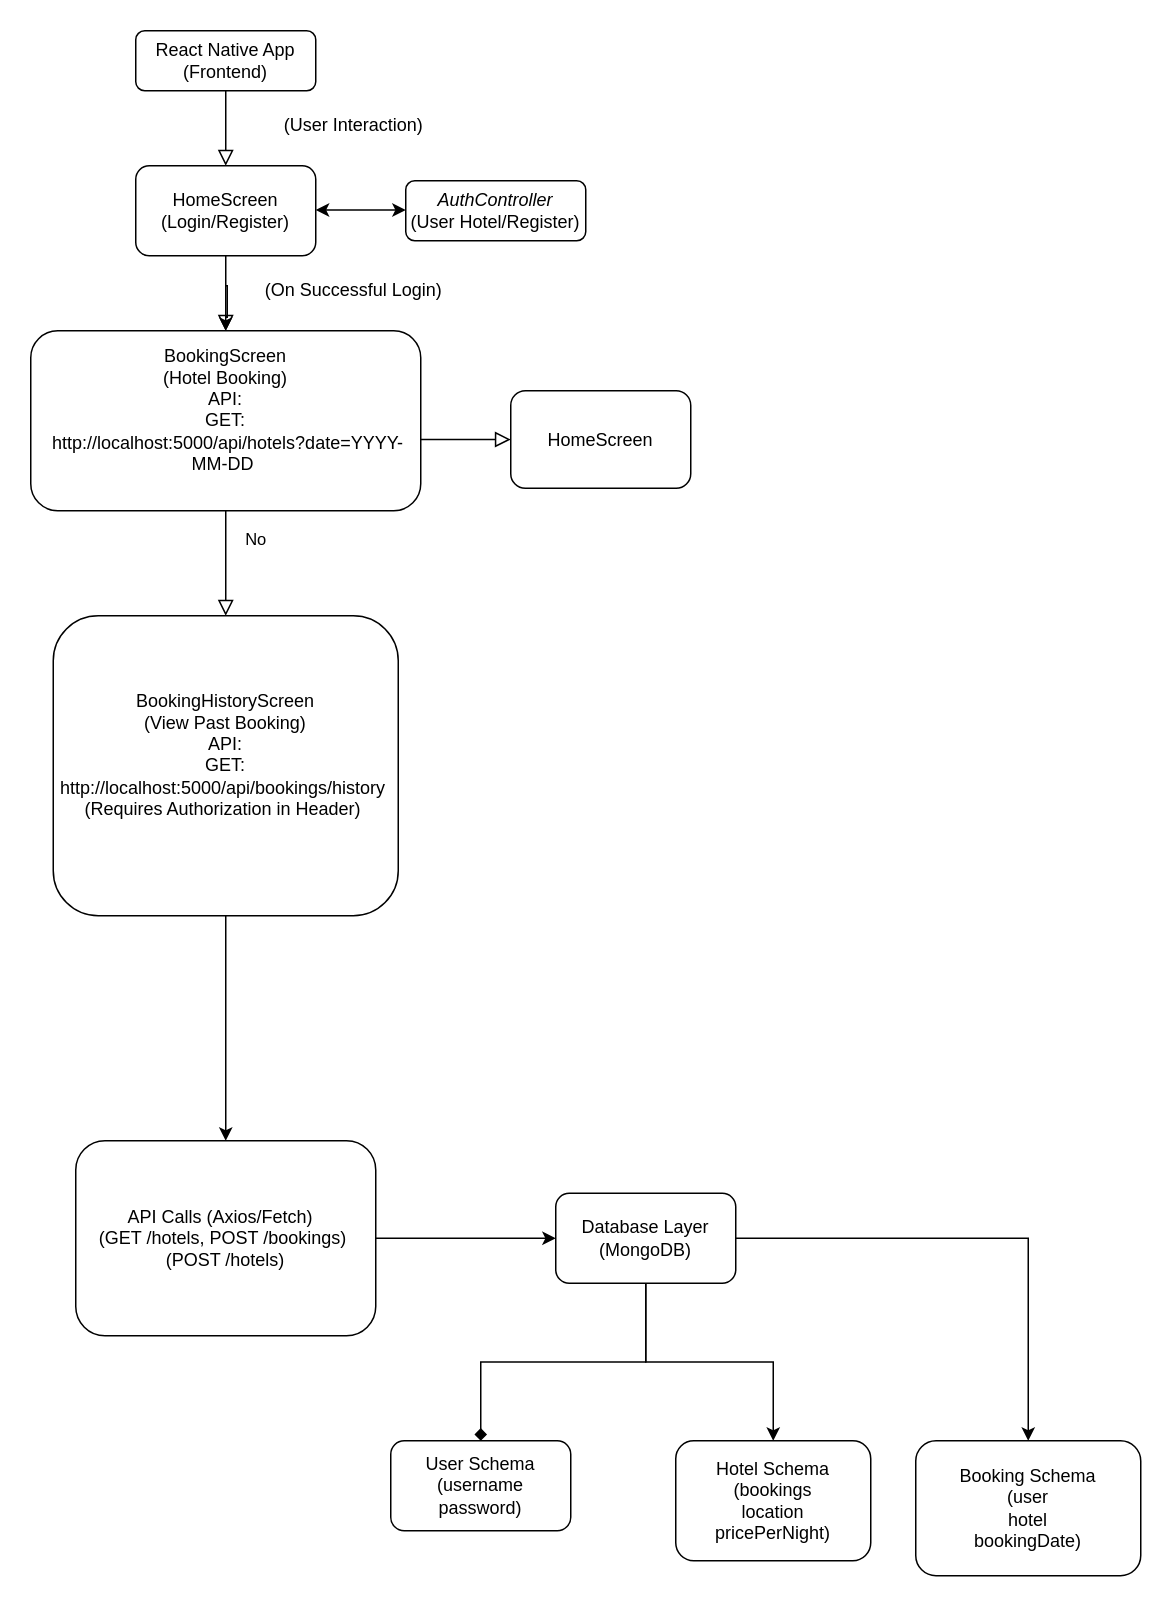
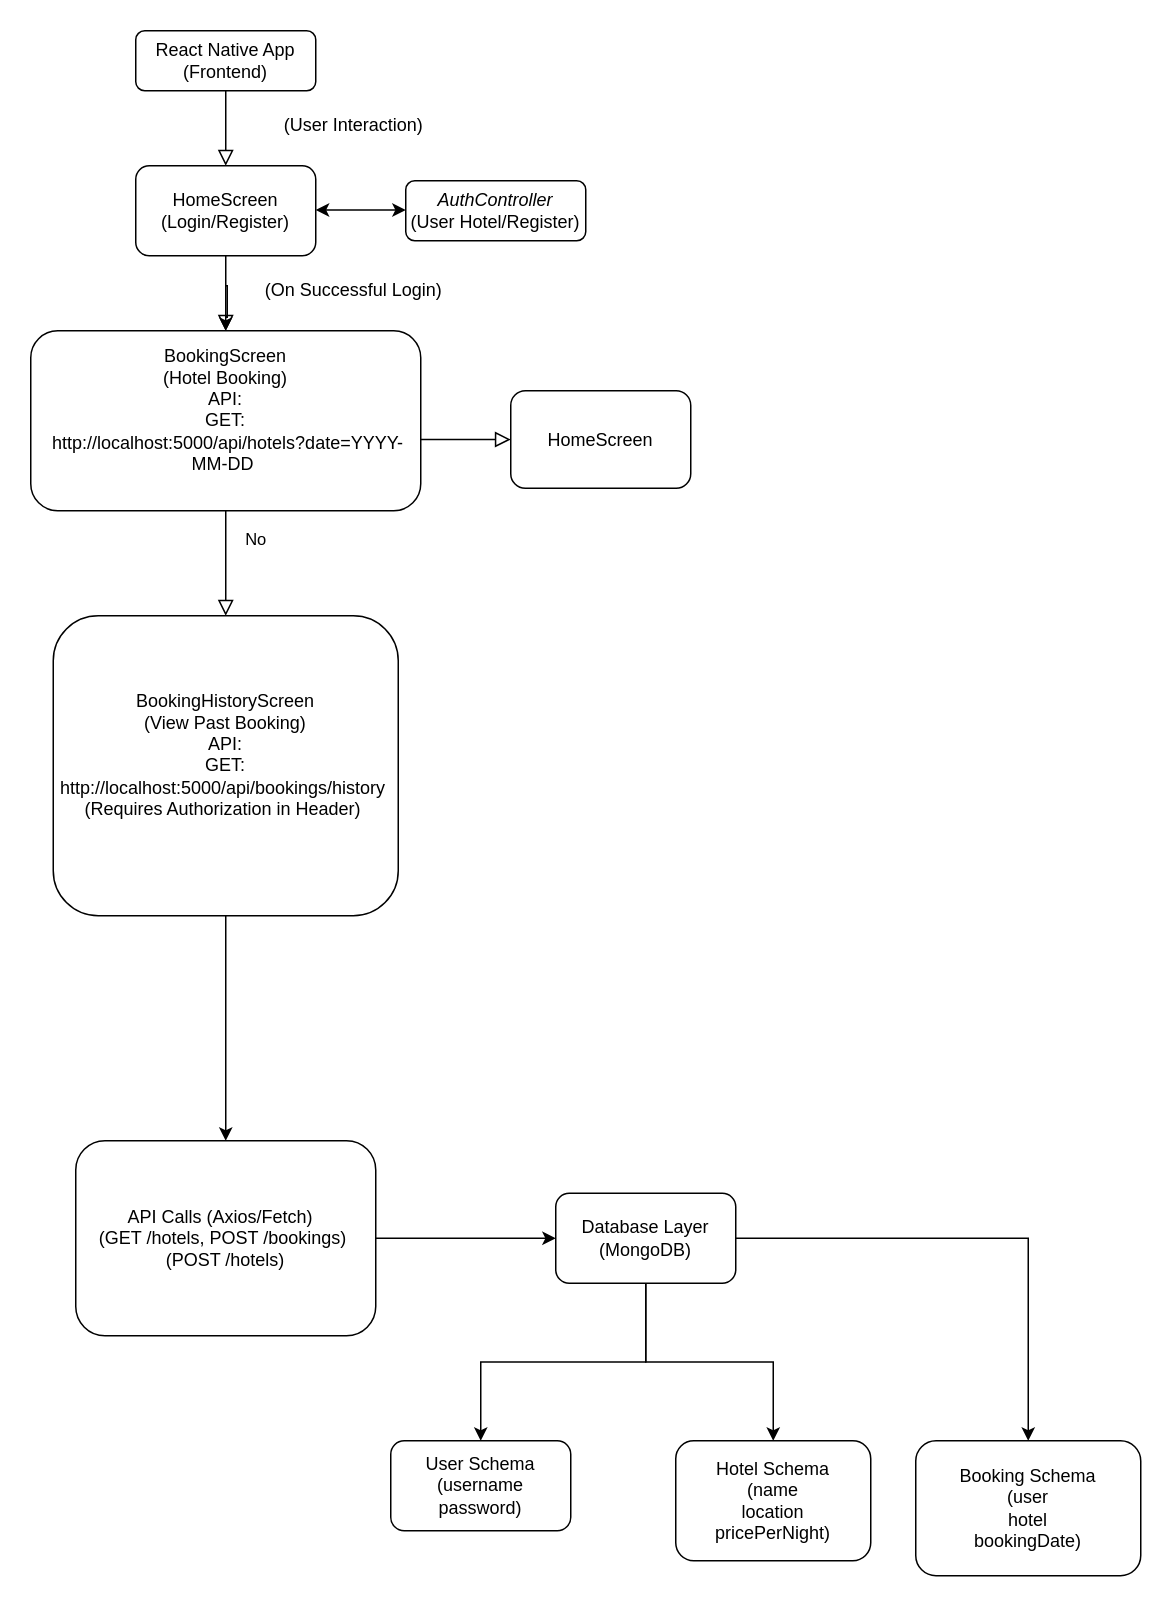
edge "Database Layer (MongoDB)" -> "User Schema (username password)": arrowhead diamond -> classic
node "Hotel Schema (bookings location pricePerNight)": label "Hotel Schema (bookings location pricePerNight)" -> "Hotel Schema (name location pricePerNight)"
